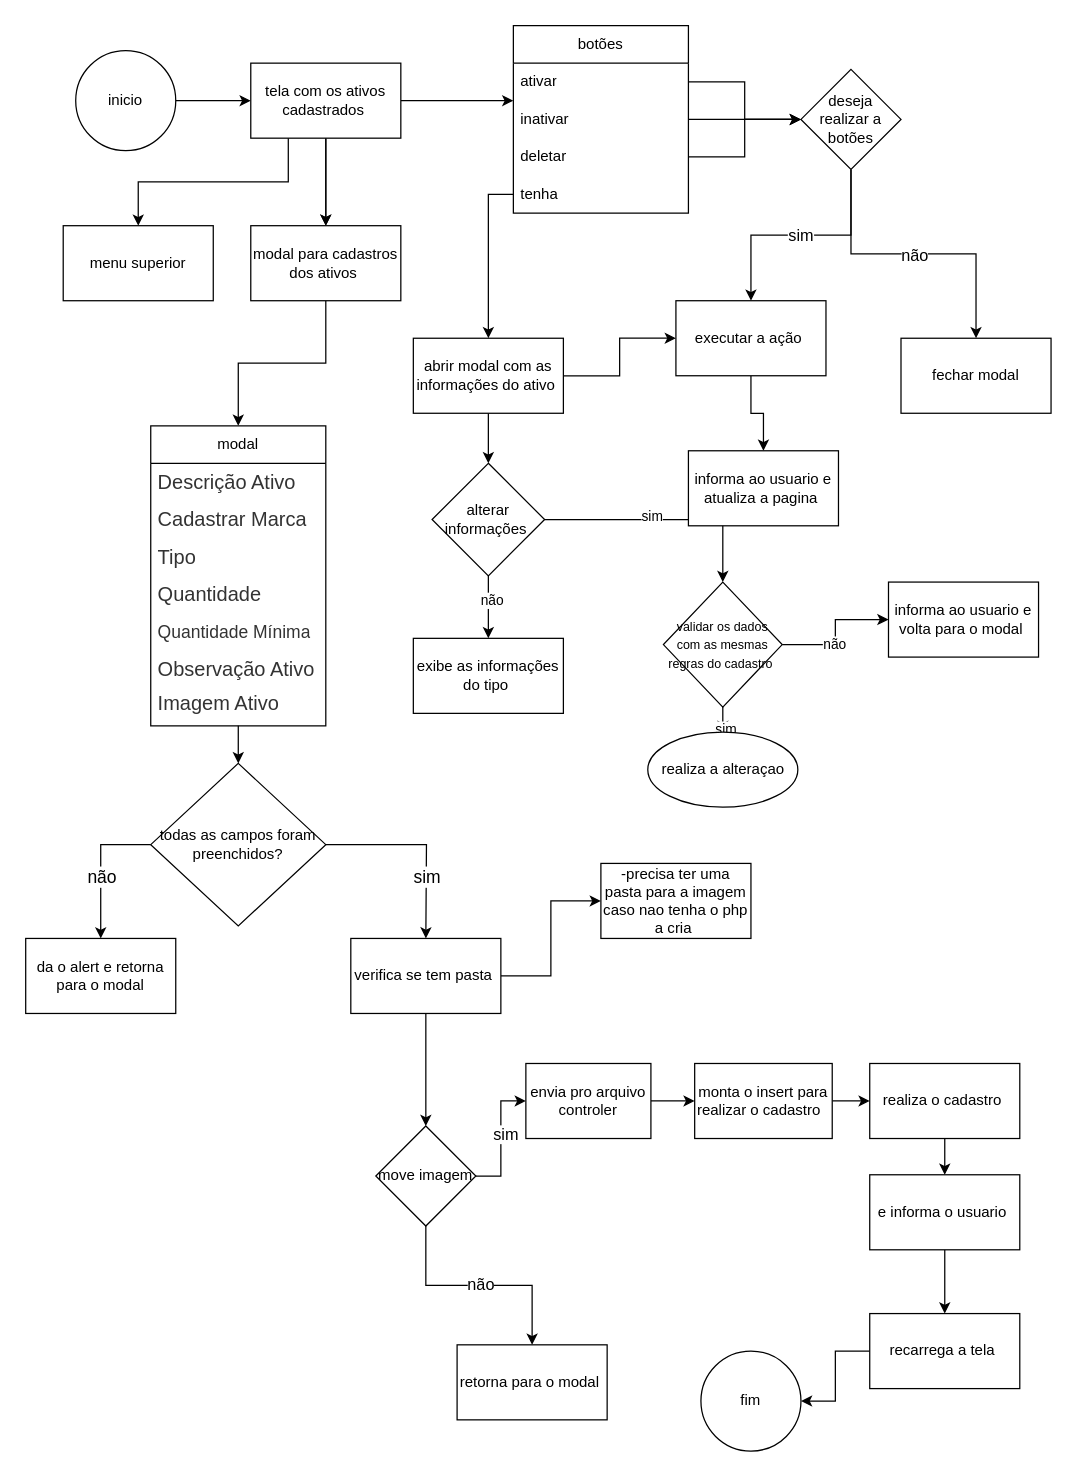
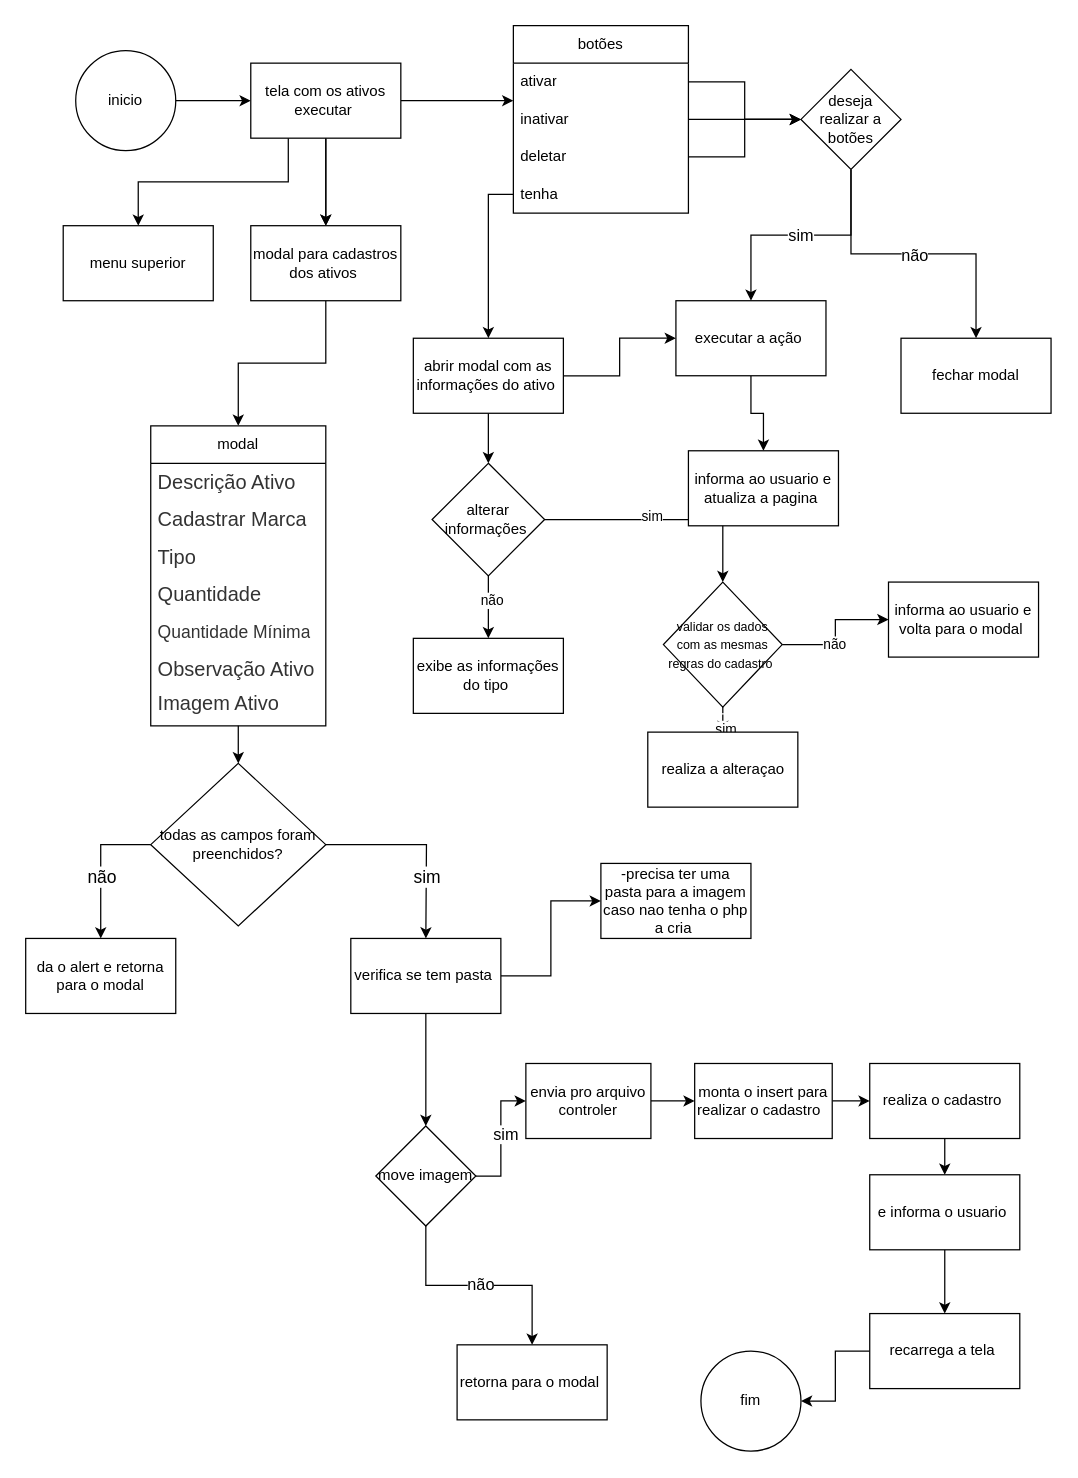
node "tela com os ativos cadastrados": label "tela com os ativos cadastrados" -> "tela com os ativos executar"
edge "validar os dados com as mesmas regras do cadastro" -> "realiza a alteraçao": style solid -> dashed
node "realiza a alteraçao": shape ellipse -> rectangle
